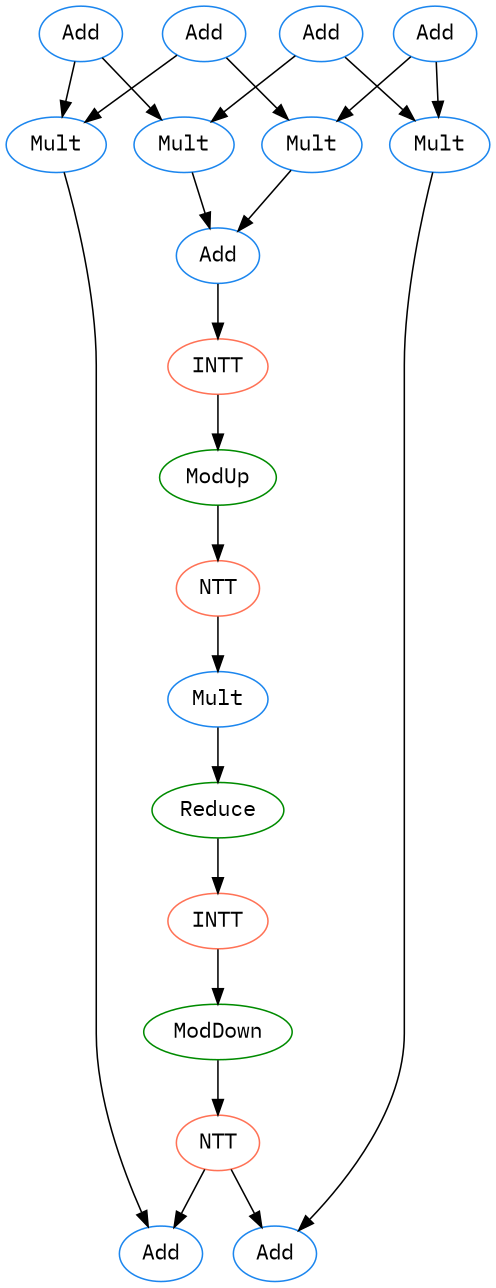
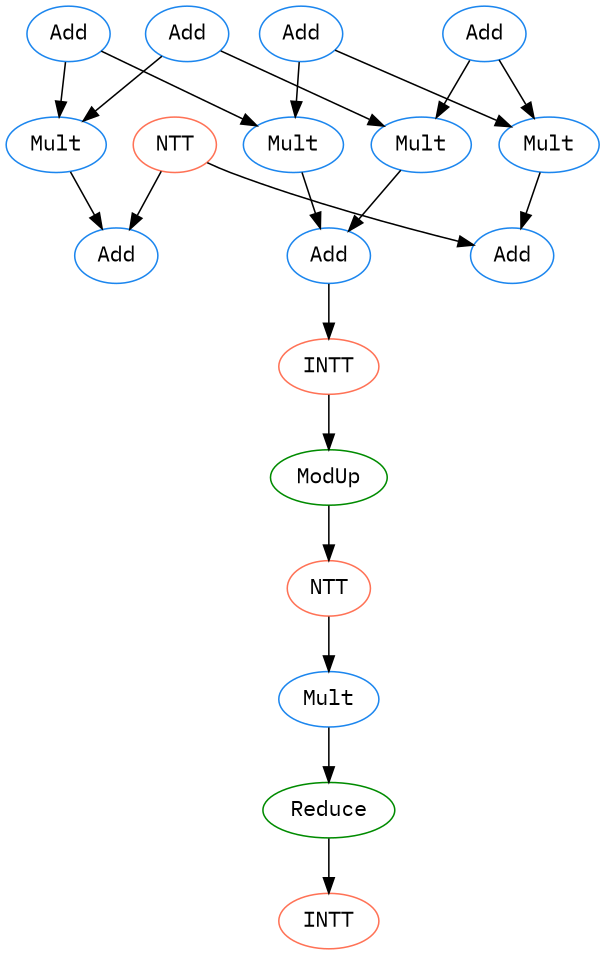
node "ModDown": removed
